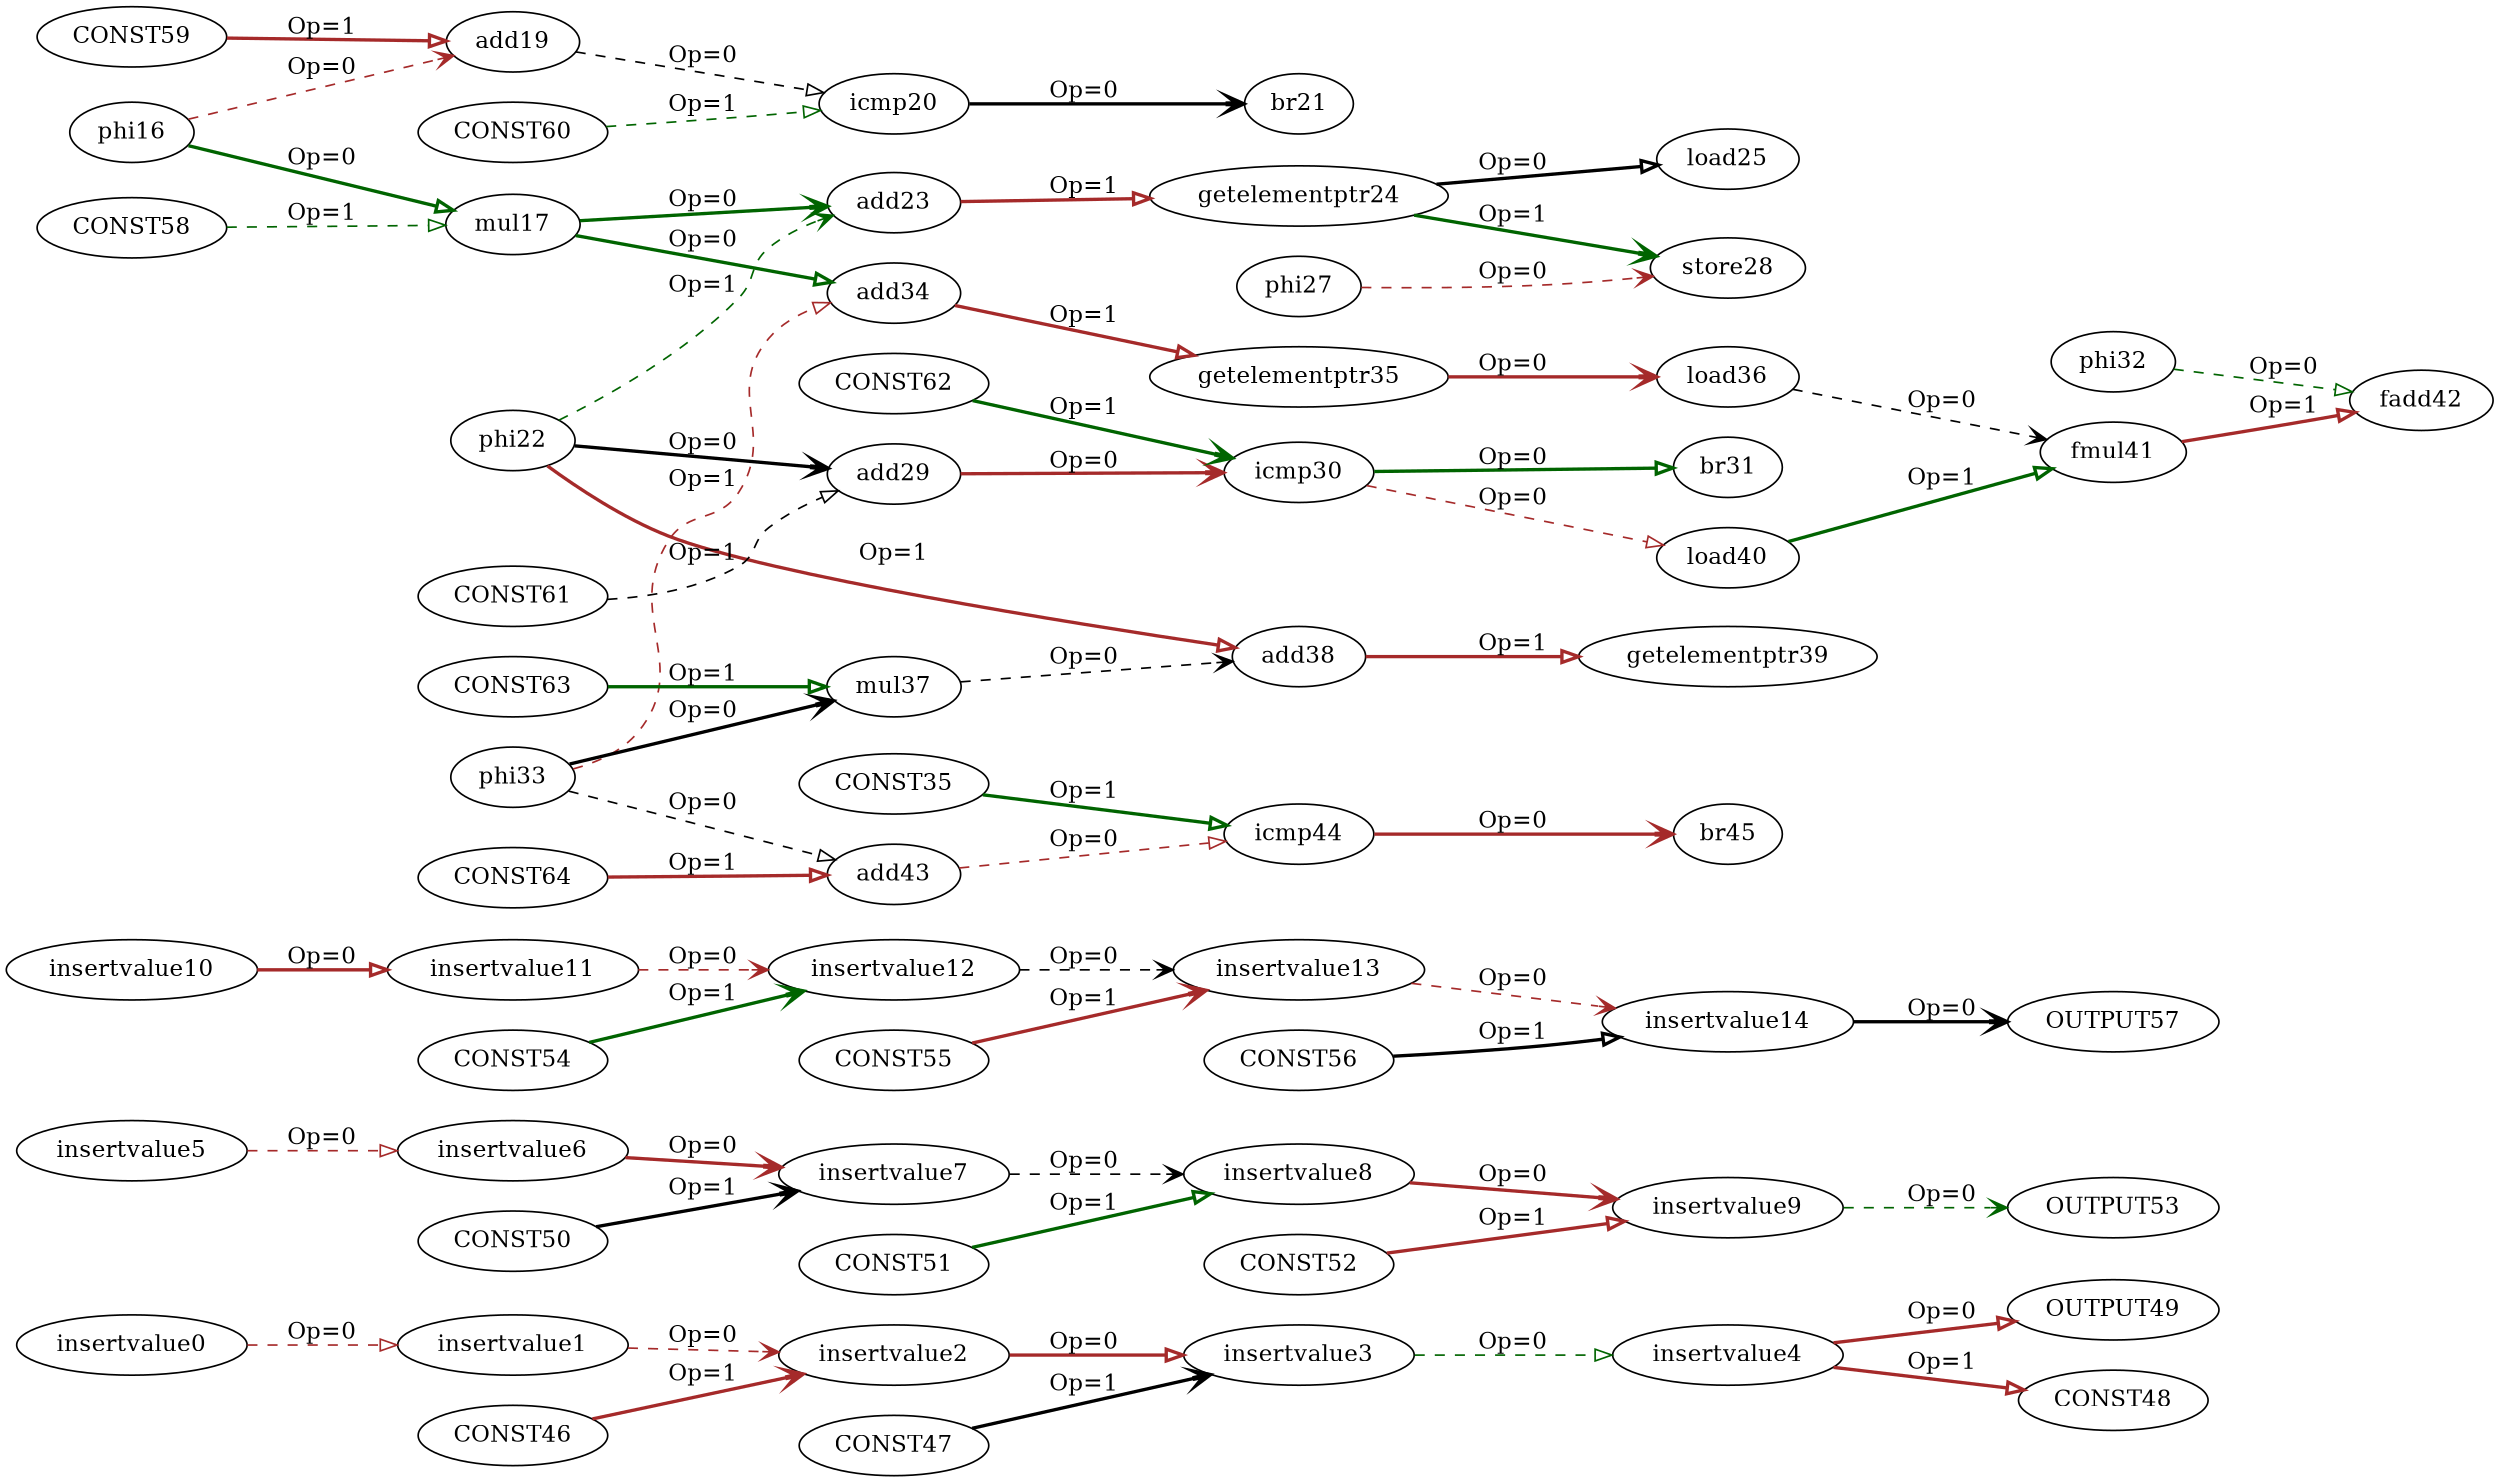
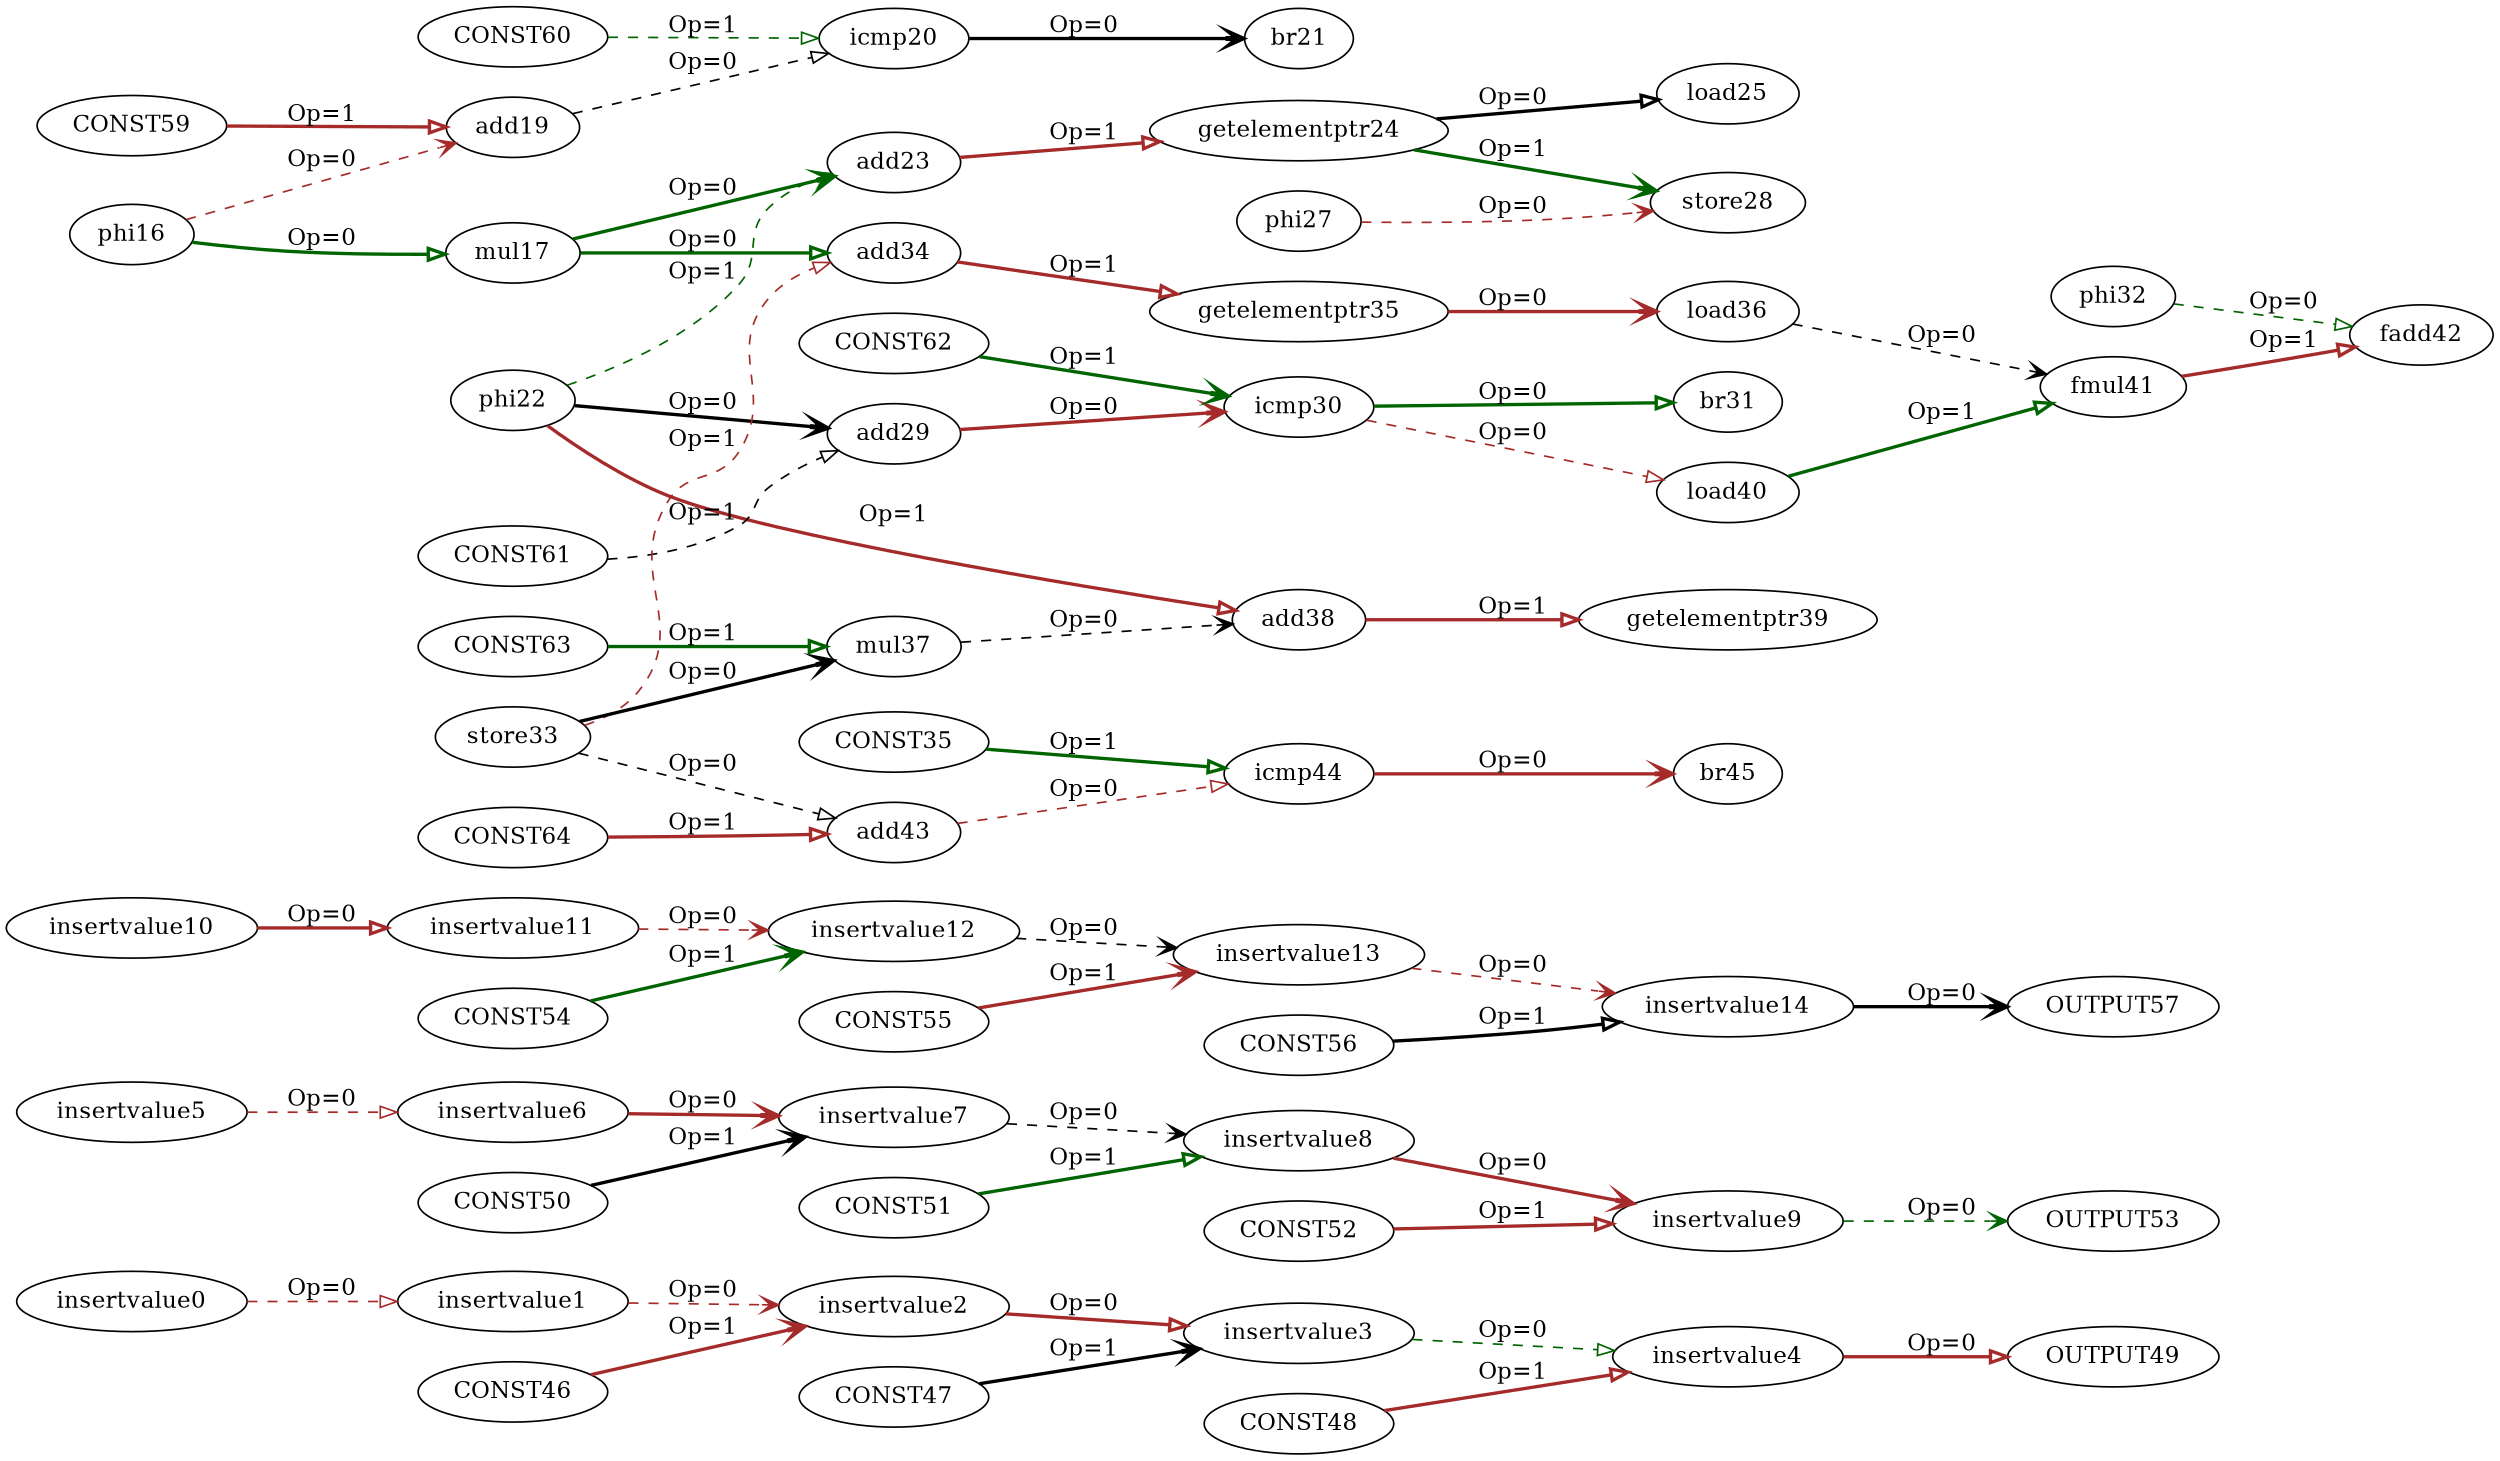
node "CONST58": removed
node "phi33": label "phi33" -> "store33"
edge "insertvalue4" -> "CONST48": reversed
